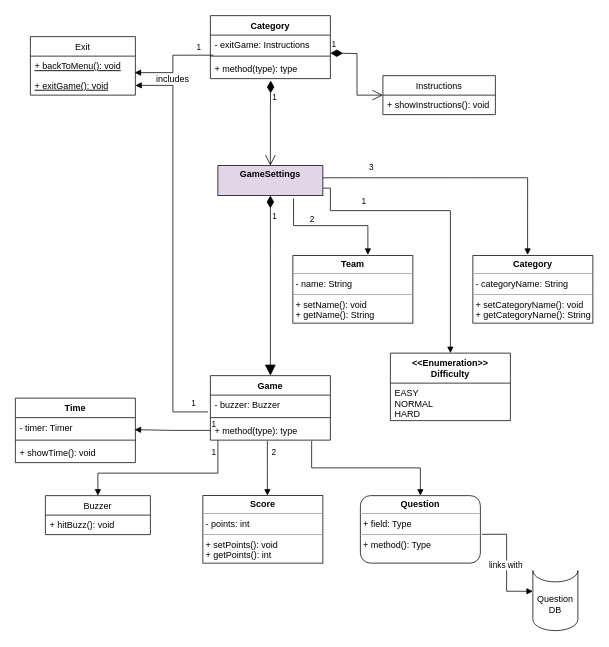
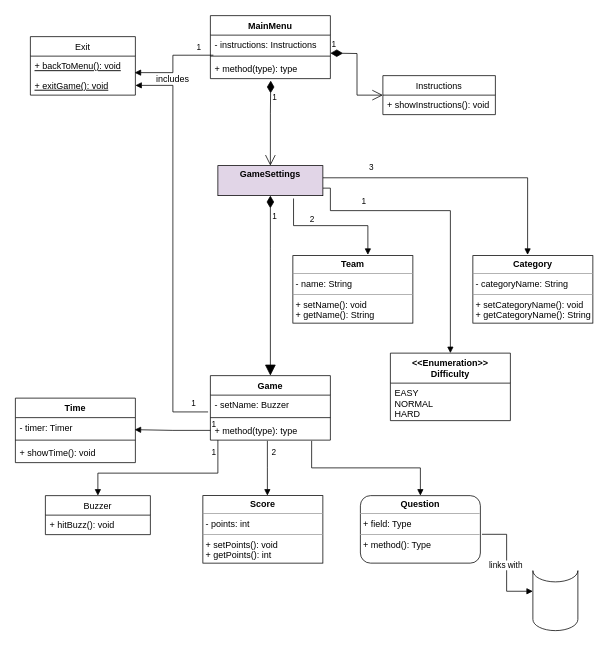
node "Category": label "Category" -> "MainMenu"
node "- exitGame: Instructions": label "- exitGame: Instructions" -> "- instructions: Instructions"
node "- buzzer: Buzzer": label "- buzzer: Buzzer" -> "- setName: Buzzer"
node "Question DB": removed
